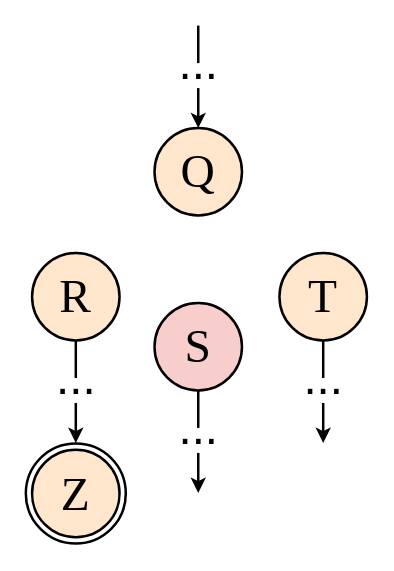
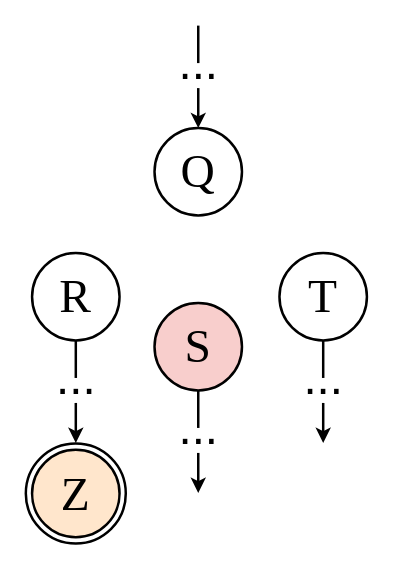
node "Q": fillcolor #ffe6cc -> #ffffff
node "R": fillcolor #ffe6cc -> #ffffff
node "T": fillcolor #ffe6cc -> #ffffff
